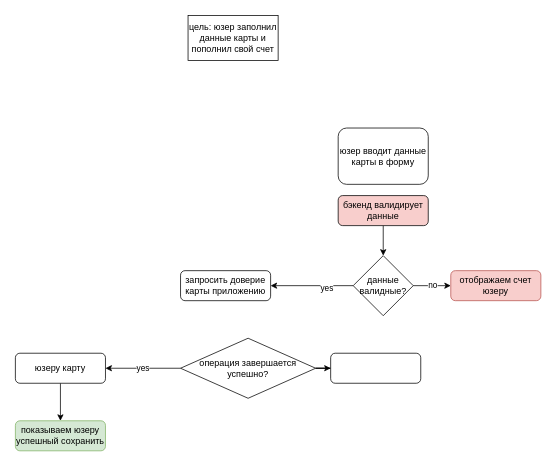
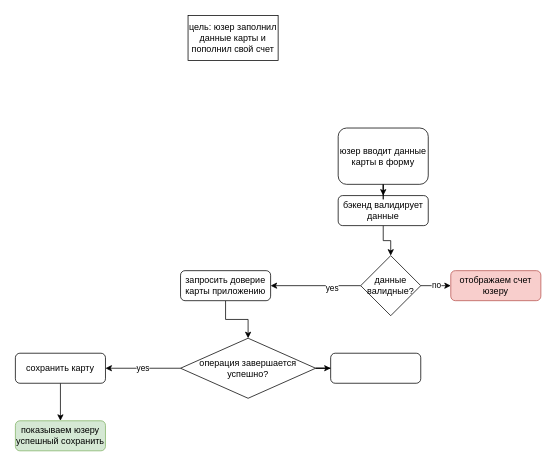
edge "юзер вводит данные карты в форму" -> "бэкенд валидирует данные": added
node "бэкенд валидирует данные": fillcolor #f8cecc -> #ffffff
node "данные валидные?": moved (383, 285) -> (390, 285)
edge "запросить доверие карты приложению" -> "операция завершается успешно?": added
node "юзеру карту": label "юзеру карту" -> "сохранить карту"
